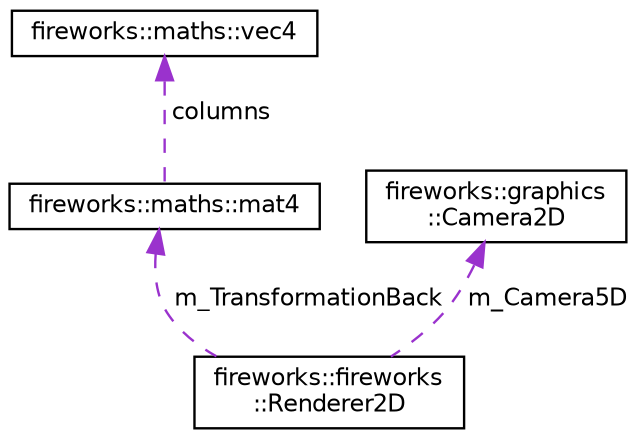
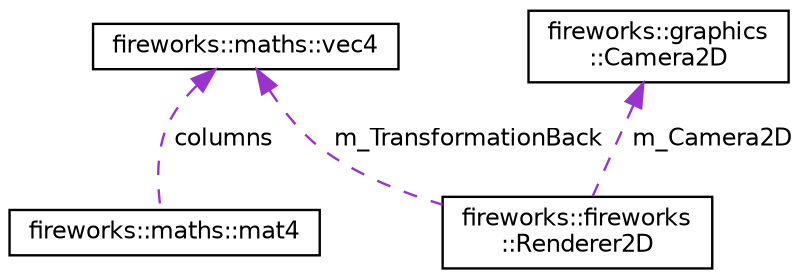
edge "fireworks::fireworks ::Renderer2D" -> "fireworks::graphics ::Camera2D": label " m_Camera5D" -> " m_Camera2D"
edge "fireworks::fireworks ::Renderer2D" -> "fireworks::maths::mat4": now "fireworks::fireworks ::Renderer2D" -> "fireworks::maths::vec4"
